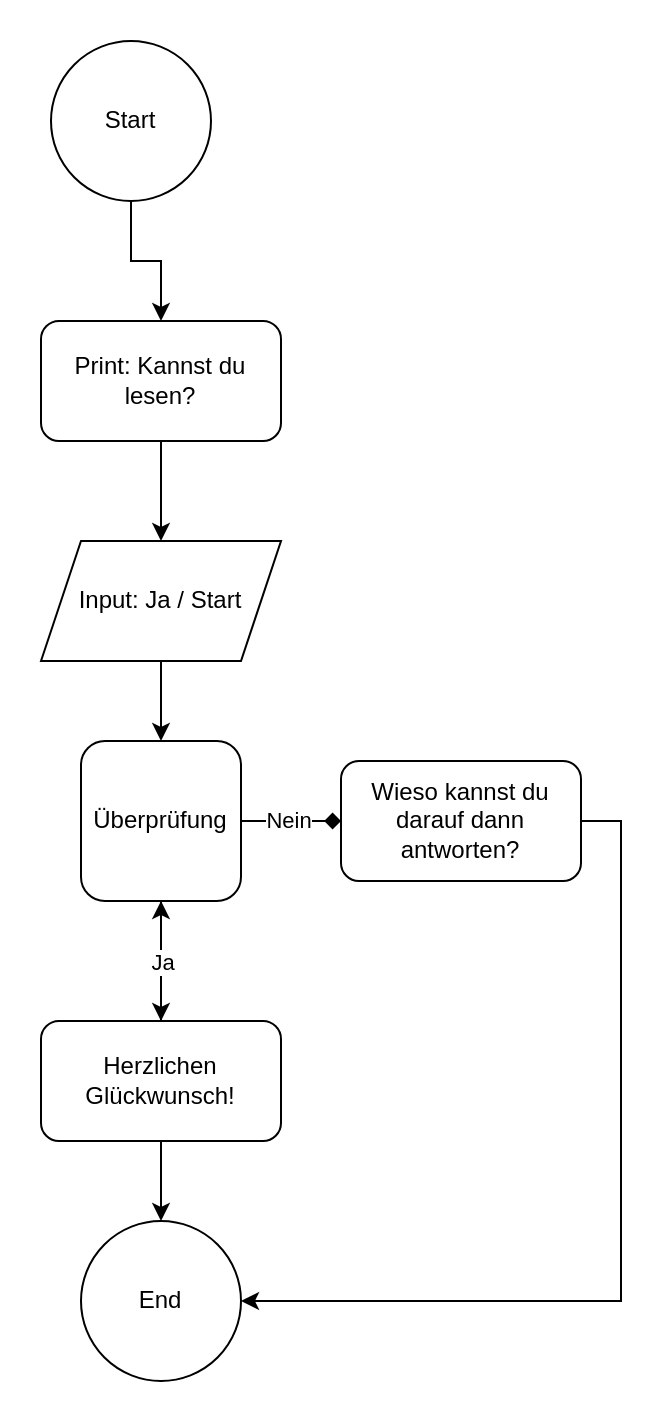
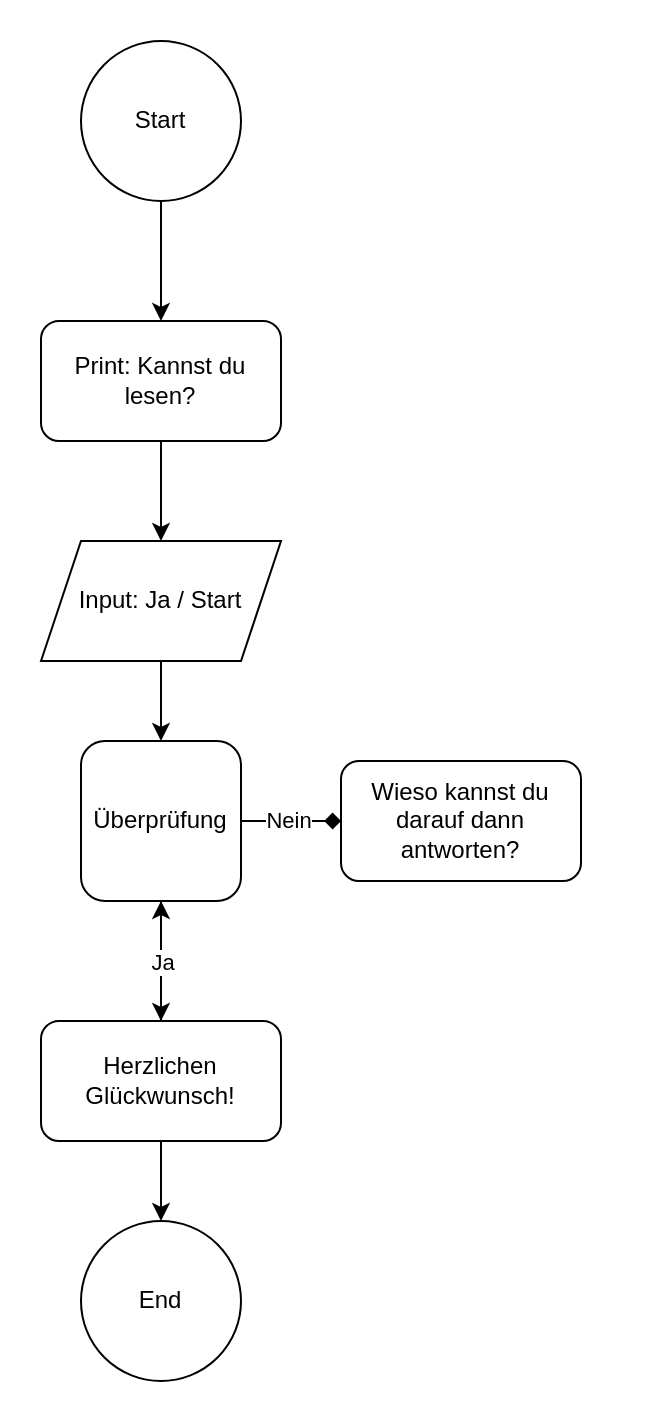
node "Start": moved (131, 121) -> (161, 121)
edge "Wieso kannst du darauf dann antworten?" -> "End": removed
